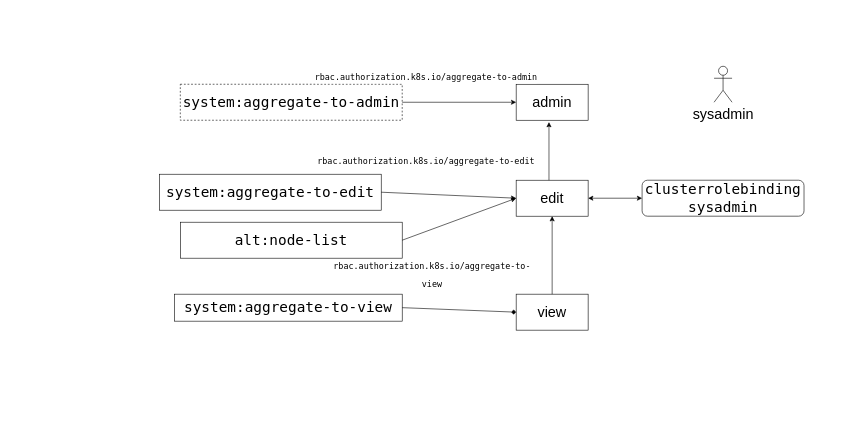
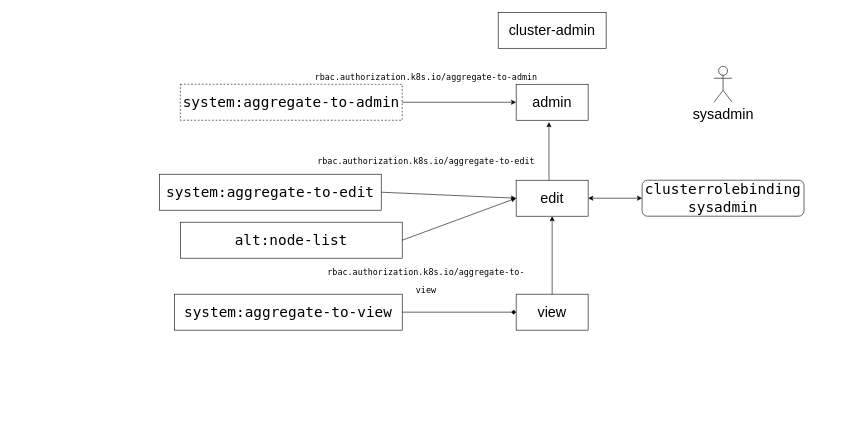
node "cluster-admin": added
node "rbac.authorization.k8s.io/aggregate-to-view": moved (432, 273) -> (426, 279)
node "system:aggregate-to-view": size 228x27 -> 228x36
